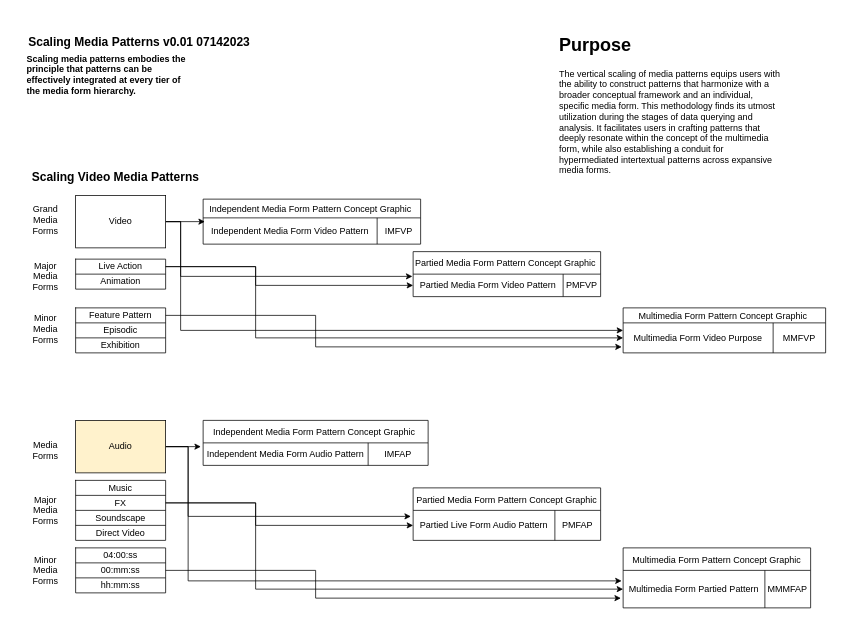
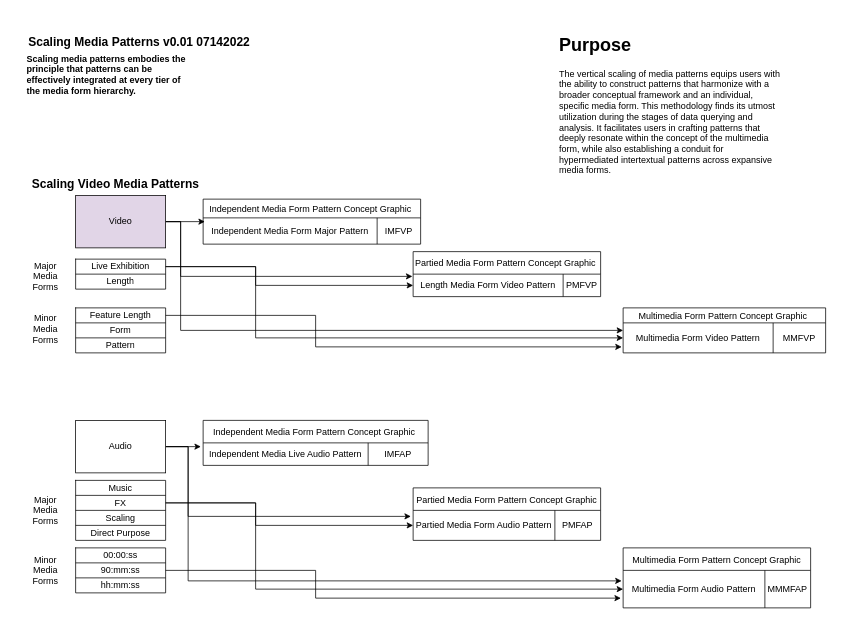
node "Scaling Media Patterns v0.01 07142023": label "Scaling Media Patterns v0.01 07142023" -> "Scaling Media Patterns v0.01 07142022"
node "Scaling Video Media Patterns": moved (128, 177) -> (128, 184)
node "Grand Media Forms": removed
node "Video": fillcolor #ffffff -> #e1d5e7
node "Independent Media Form Video Pattern": label "Independent Media Form Video Pattern" -> "Independent Media Form Major Pattern"
node "Live Action": label "Live Action" -> "Live Exhibition"
node "Animation": label "Animation" -> "Length"
node "Partied Media Form Video Pattern": label "Partied Media Form Video Pattern" -> "Length Media Form Video Pattern"
node "Feature Pattern": label "Feature Pattern" -> "Feature Length"
node "Episodic": label "Episodic" -> "Form"
node "Multimedia Form Video Purpose": label "Multimedia Form Video Purpose" -> "Multimedia Form Video Pattern"
node "Exhibition": label "Exhibition" -> "Pattern"
node "Audio": fillcolor #fff2cc -> #ffffff
node "Media Forms": removed
node "Independent Media Form Audio Pattern": label "Independent Media Form Audio Pattern" -> "Independent Media Live Audio Pattern"
node "Soundscape": label "Soundscape" -> "Scaling"
node "Partied Live Form Audio Pattern": label "Partied Live Form Audio Pattern" -> "Partied Media Form Audio Pattern"
node "Direct Video": label "Direct Video" -> "Direct Purpose"
node "04:00:ss": label "04:00:ss" -> "00:00:ss"
node "00:mm:ss": label "00:mm:ss" -> "90:mm:ss"
node "Multimedia Form Partied Pattern": label "Multimedia Form Partied Pattern" -> "Multimedia Form Audio Pattern"
